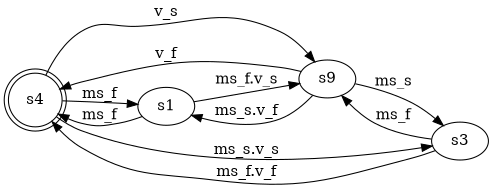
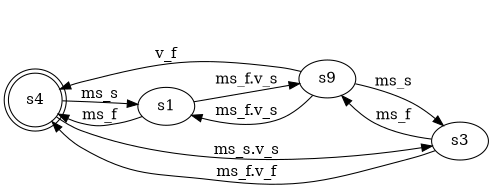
edge "s4" -> "s9": removed, label "v_s"
edge "s4" -> "s1": label "ms_f" -> "ms_s"
edge "s9" -> "s1": label "ms_s.v_f" -> "ms_f.v_s"
